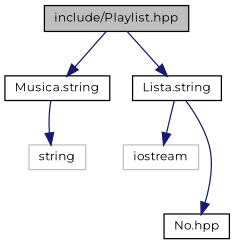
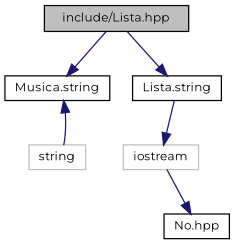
node "include/Playlist.hpp": label "include/Playlist.hpp" -> "include/Lista.hpp"
edge "Musica.string" -> "string": reversed
edge "Lista.string" -> "No.hpp": now "iostream" -> "No.hpp"
